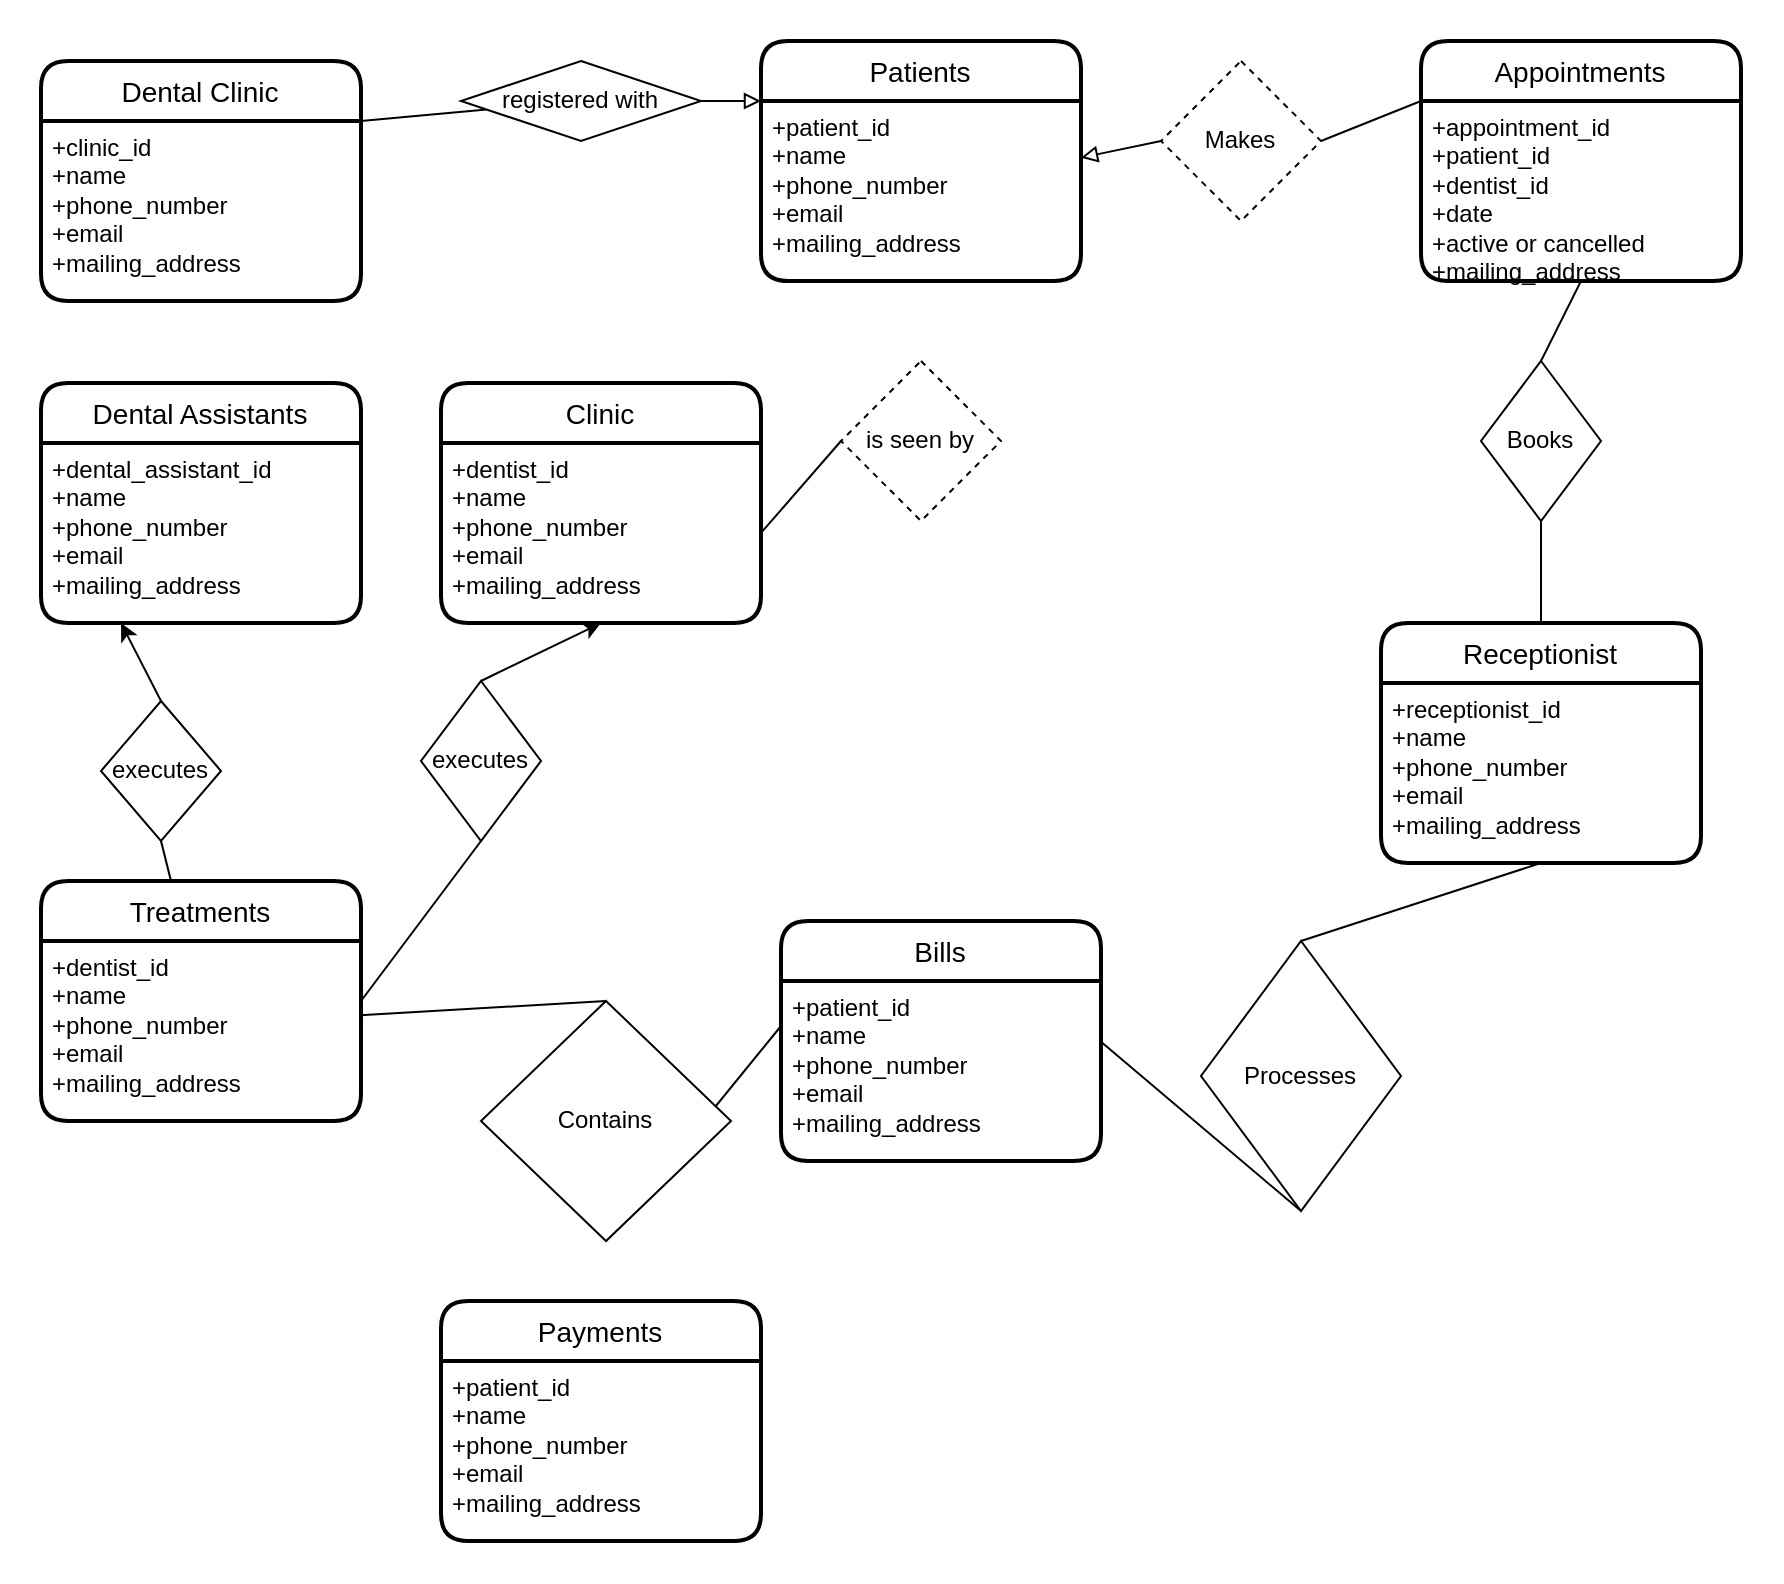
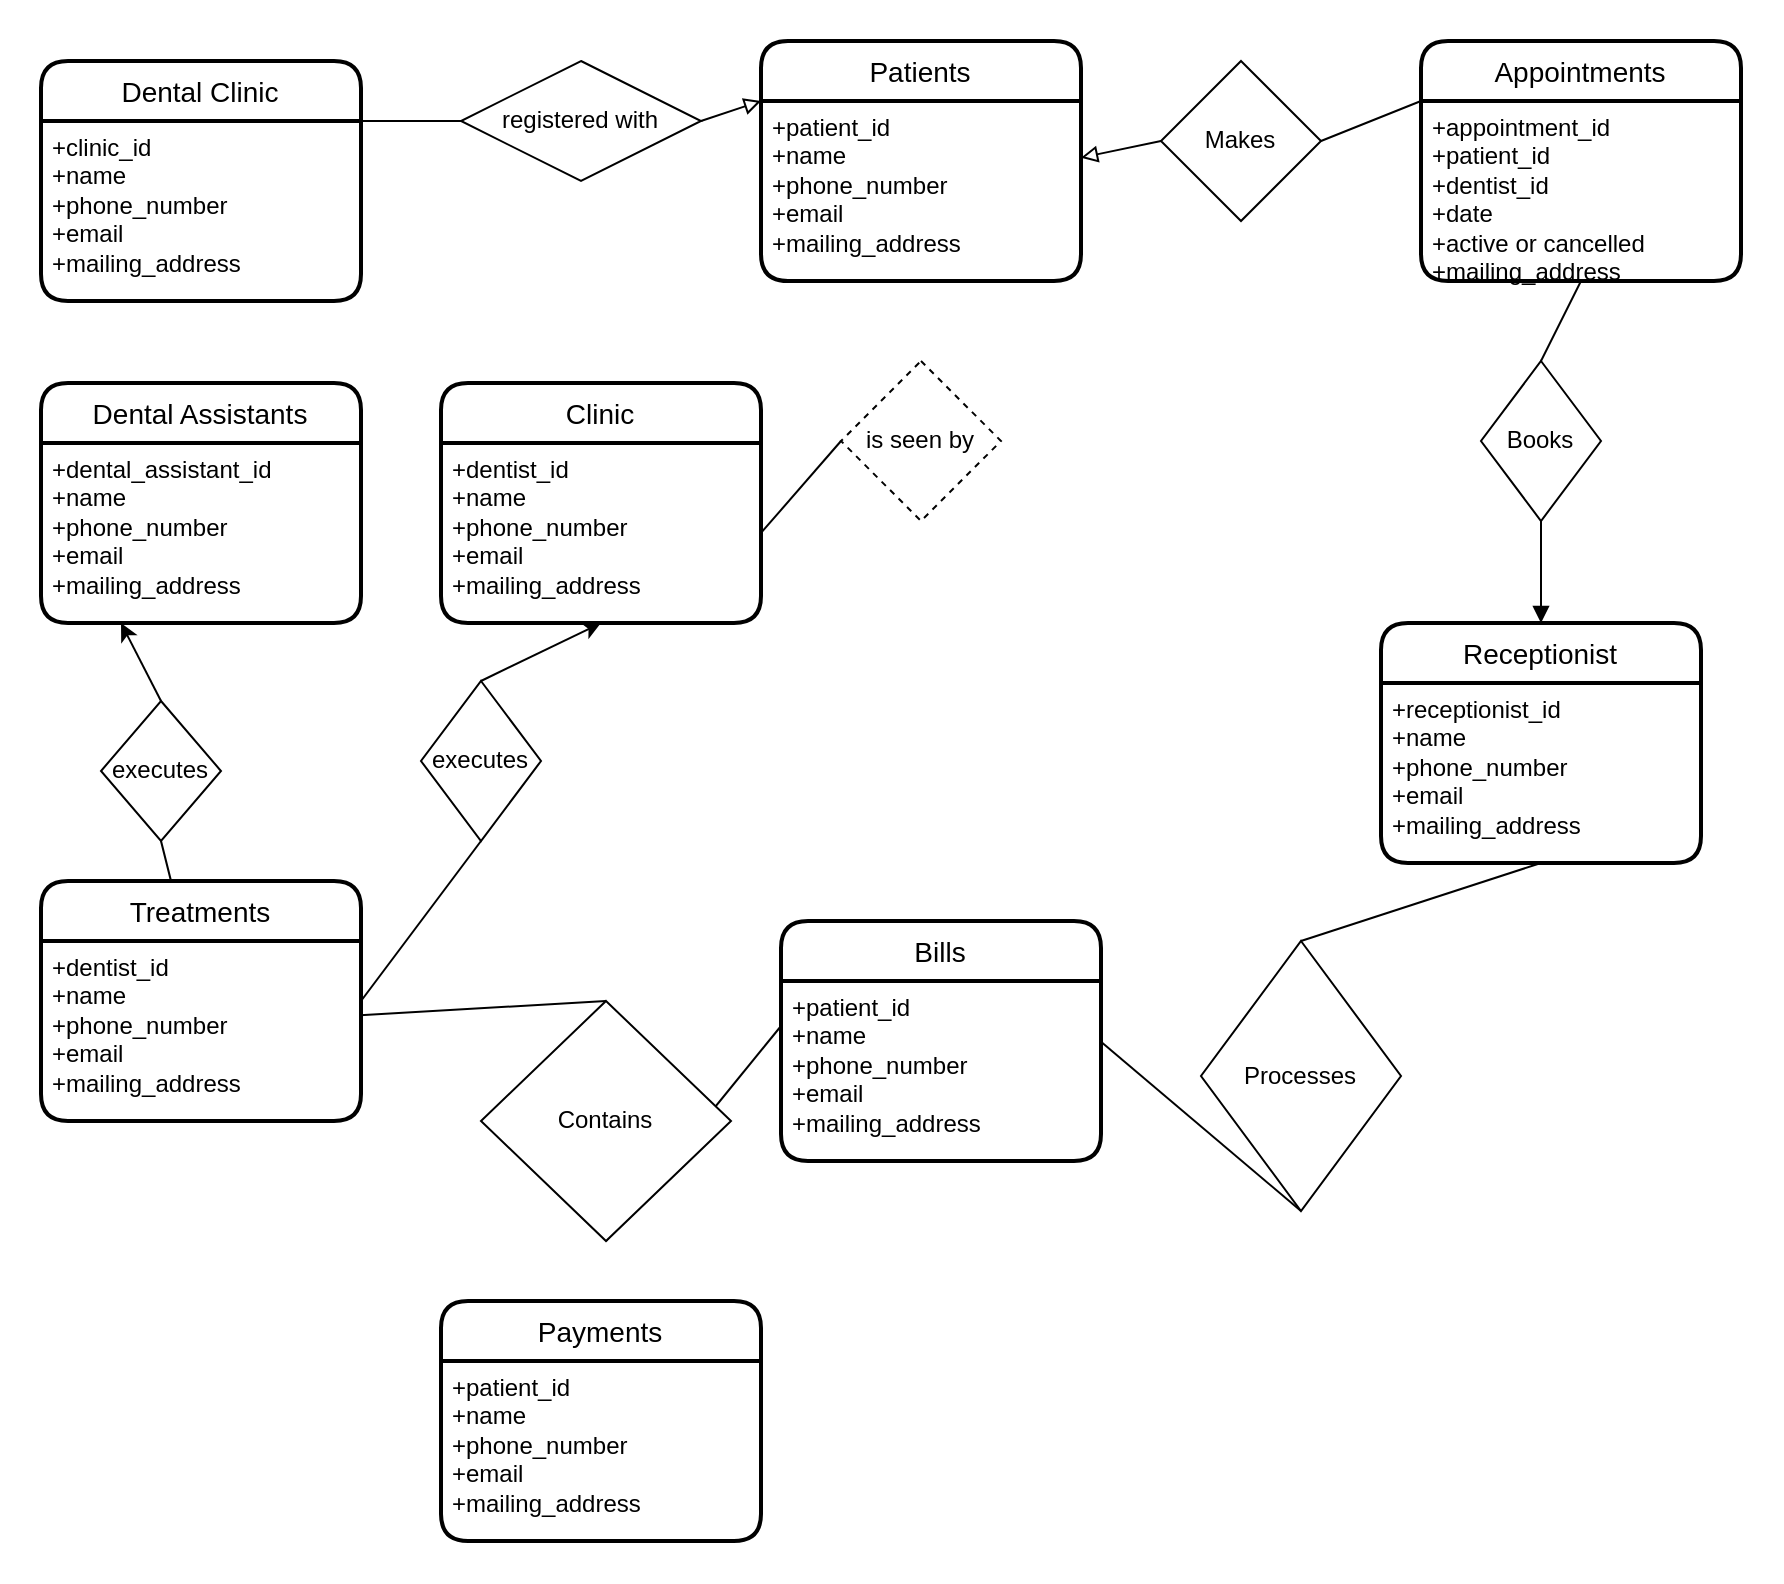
node "registered with": size 240x80 -> 240x120
node "Makes": style dashed -> solid
edge "Books" -- "Receptionist": arrowhead none -> block
